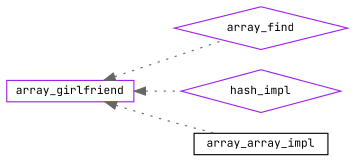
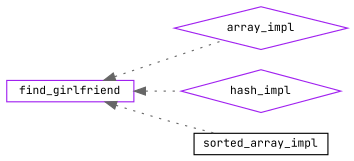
node "array_find": label "array_find" -> "array_impl"
node "array_girlfriend": label "array_girlfriend" -> "find_girlfriend"
node "array_array_impl": label "array_array_impl" -> "sorted_array_impl"
